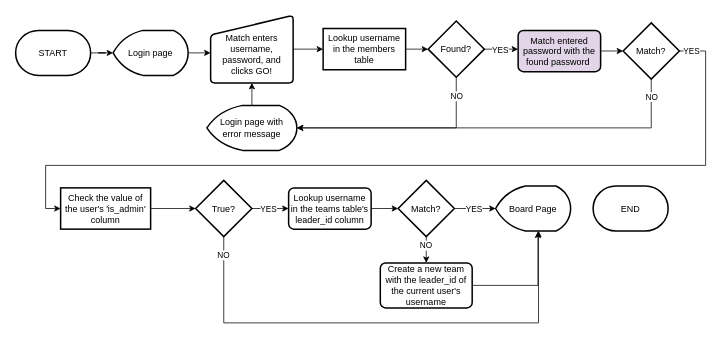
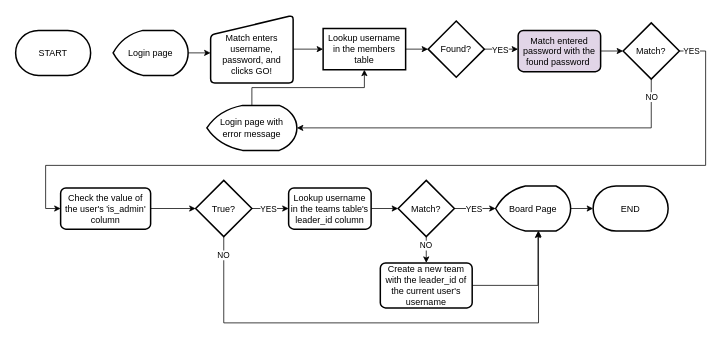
edge "START" -> "Login page": removed
edge "Login page with error message" -> "Match enters username, password, and clicks GO!": now "Login page with error message" -> "Lookup username in the members table"
edge "Found?" -> "Login page with error message": removed, label "NO"
node "Check the value of the user's 'is_admin' column": shape rectangle -> rounded rectangle
edge "Board Page" -> "END": added
